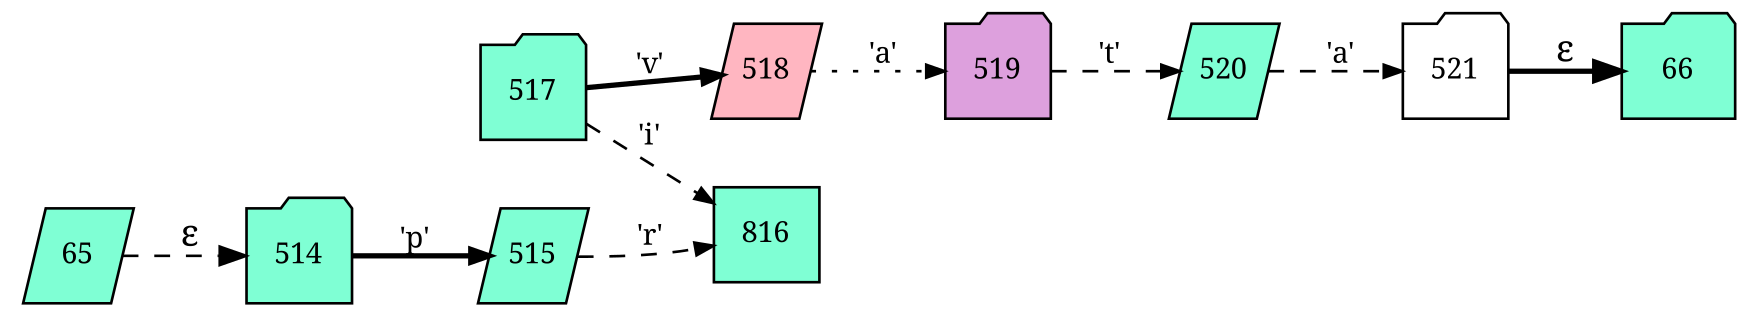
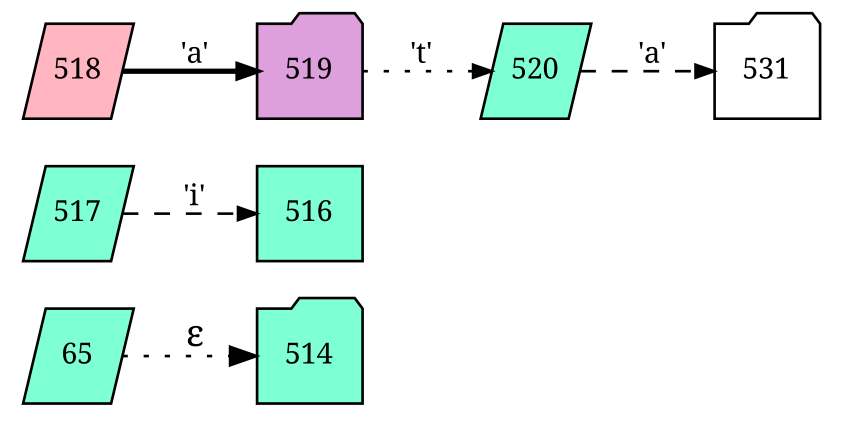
edge "518" -> "519": style dotted -> bold
edge "519" -> "520": style dashed -> dotted
node "521": label "521" -> "531"
node "66": removed
edge "517" -> "518": removed, label "'v'"
node "517": shape folder -> parallelogram
node "816": label "816" -> "516"
edge "65" -> "514": style dashed -> dotted
node "515": removed
